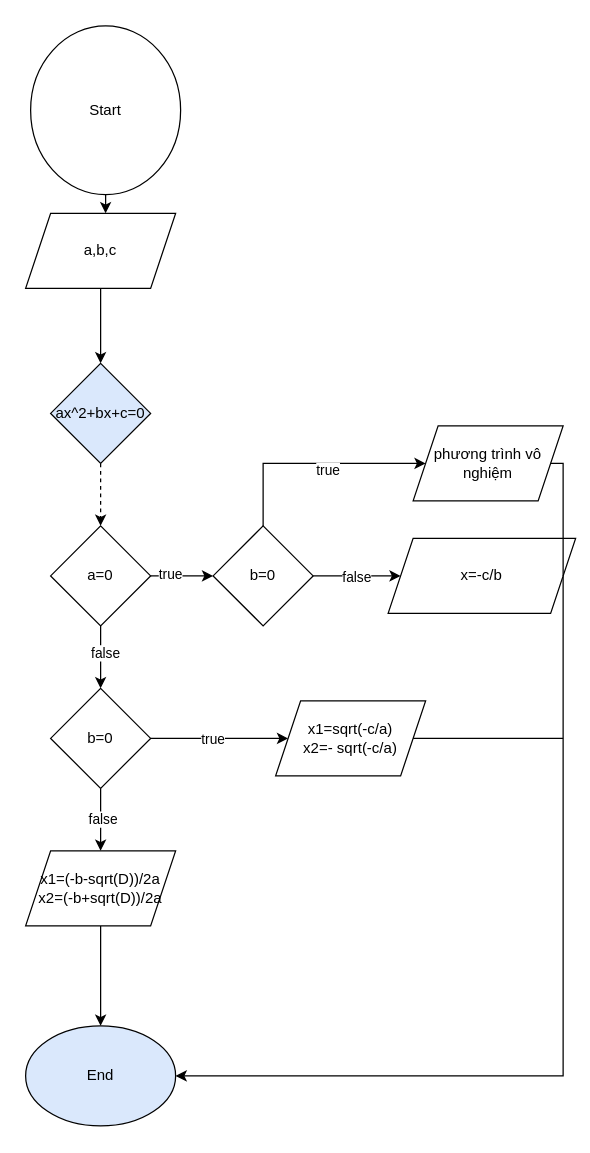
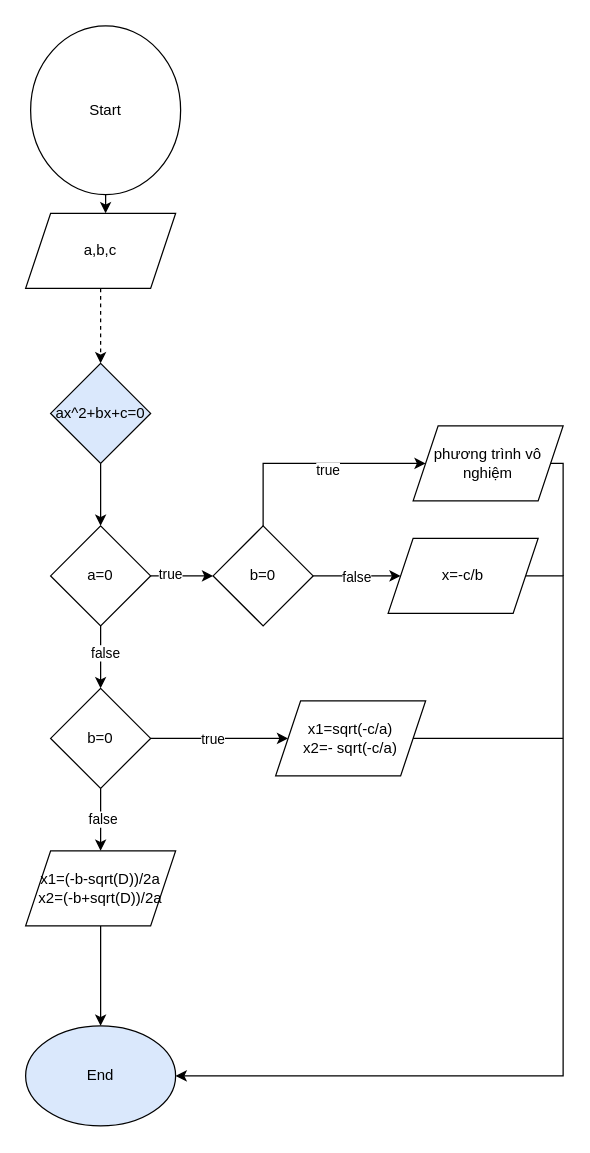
edge "a,b,c" -> "ax^2+bx+c=0": style solid -> dashed
edge "ax^2+bx+c=0" -> "a=0": style dashed -> solid
node "x=-c/b": size 188x75 -> 150x75
